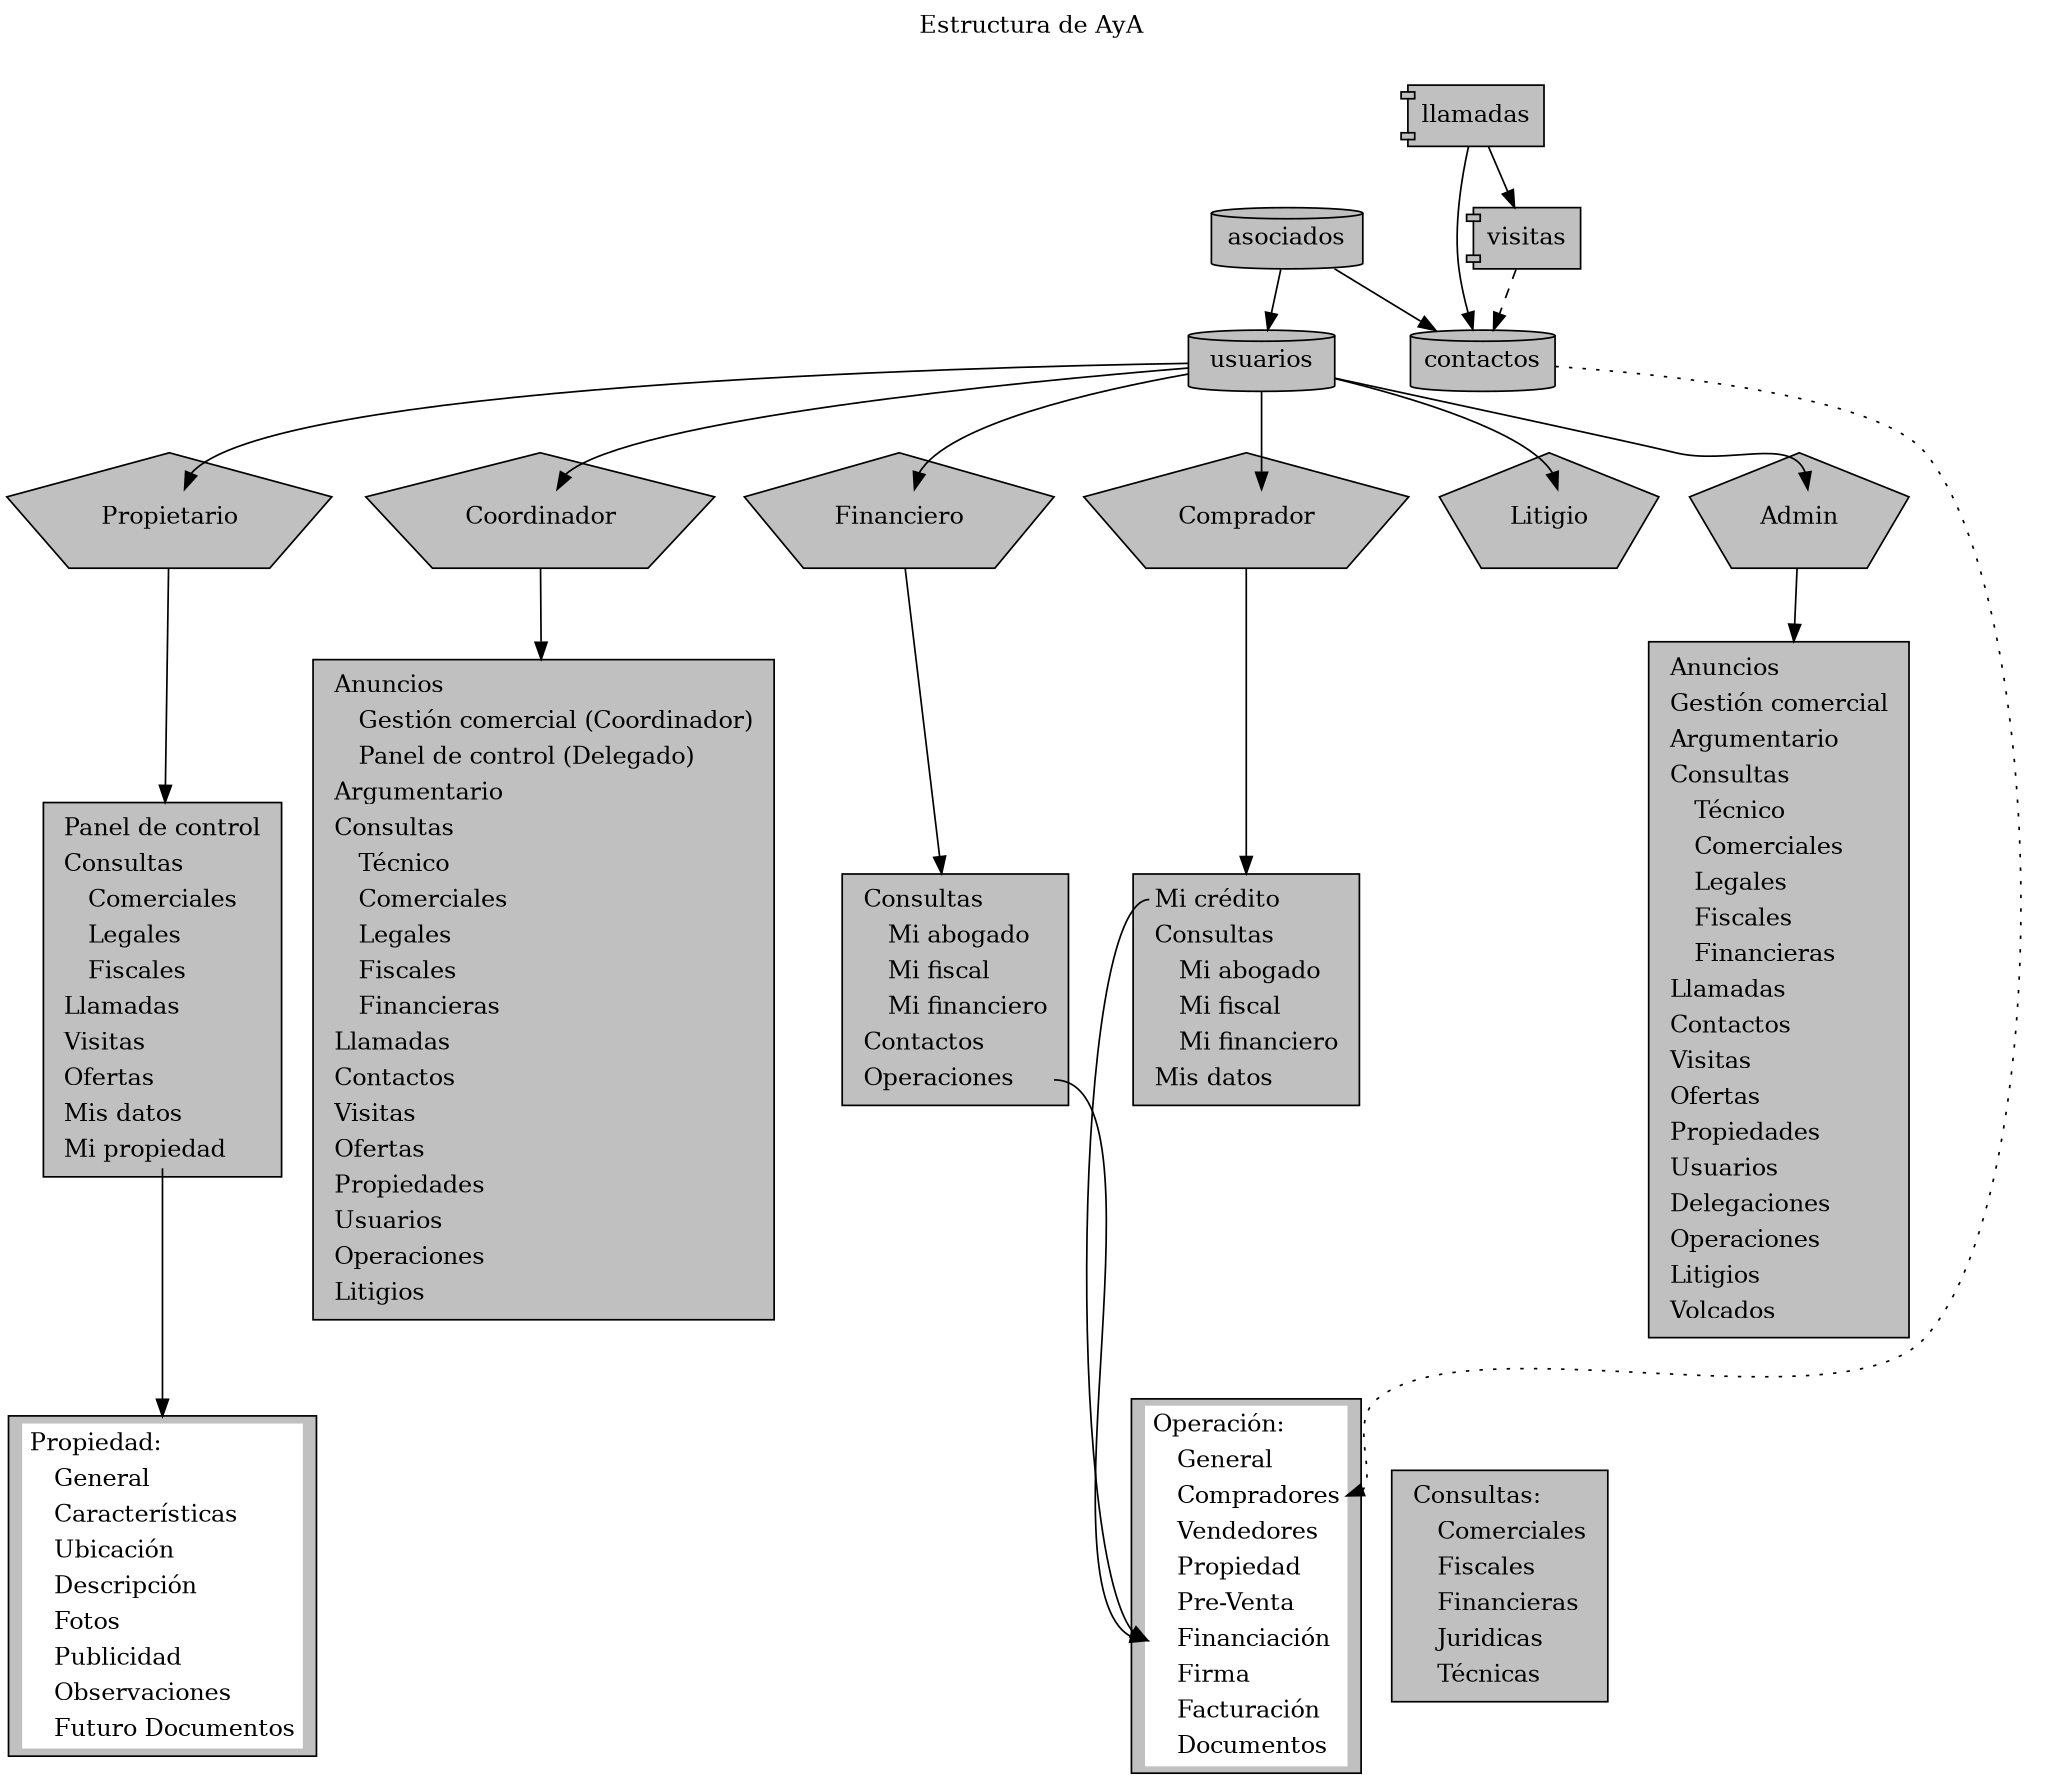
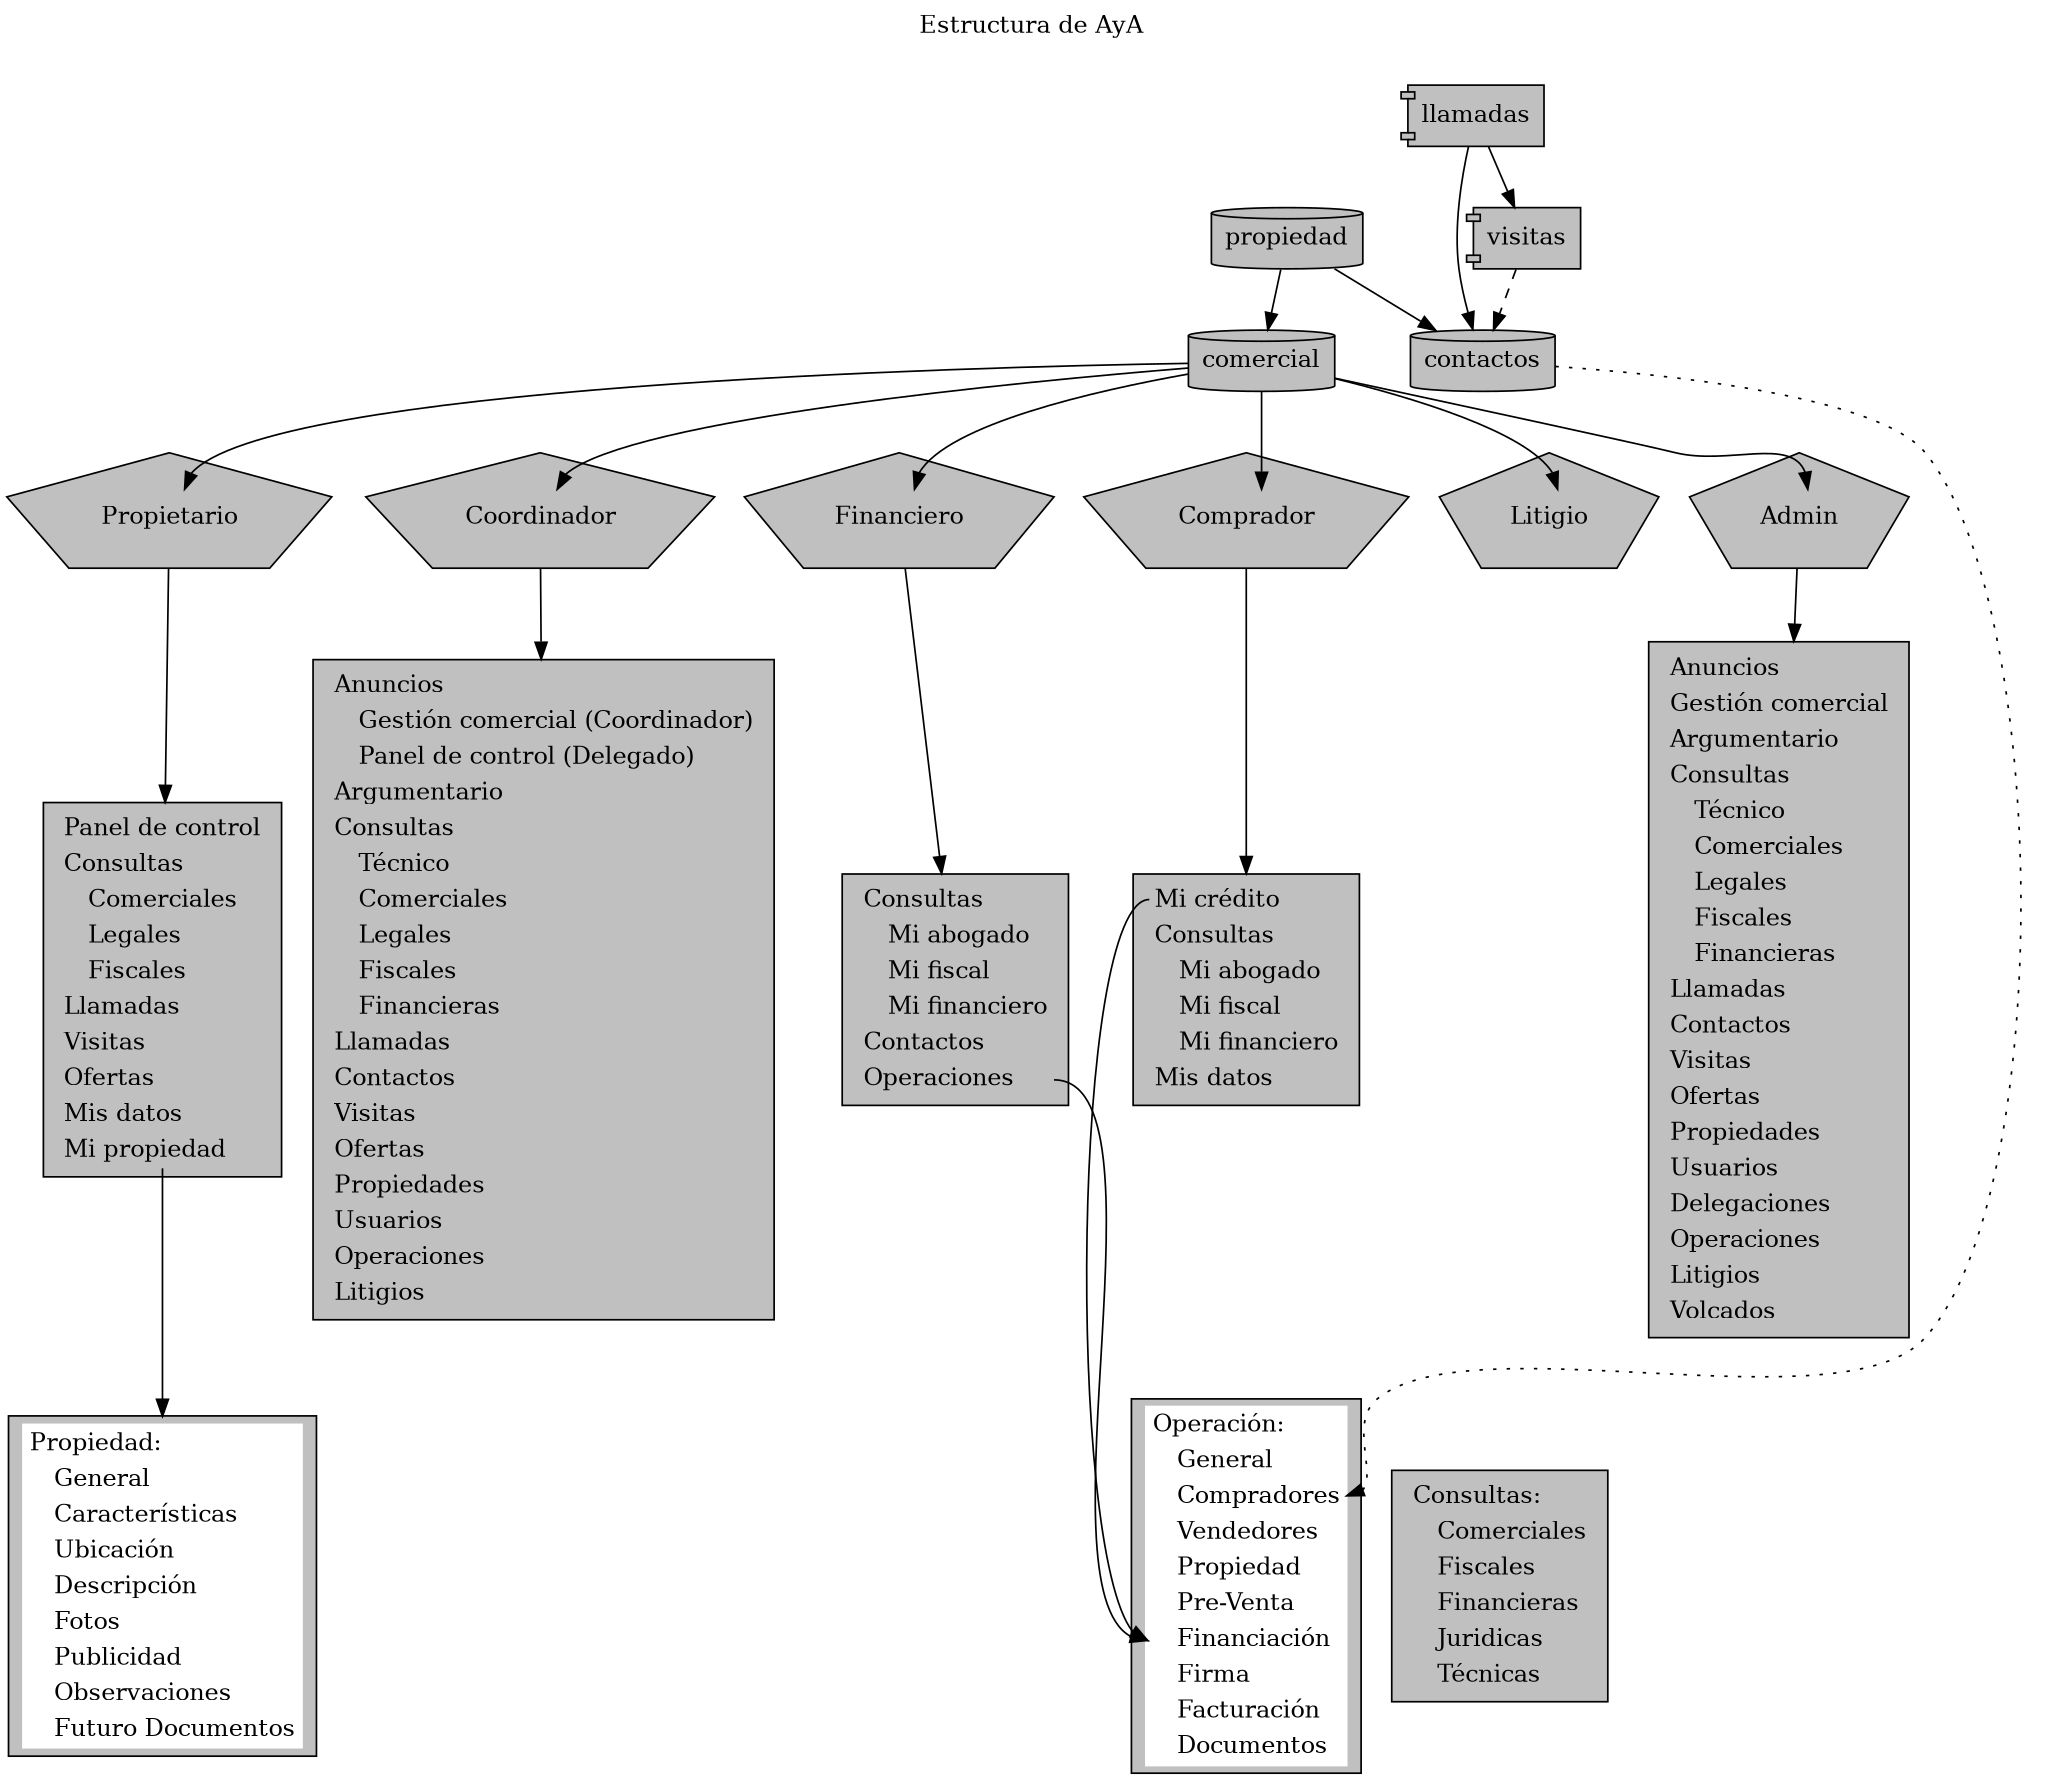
node "asociados": label "asociados" -> "propiedad"
node "usuarios": label "usuarios" -> "comercial"
